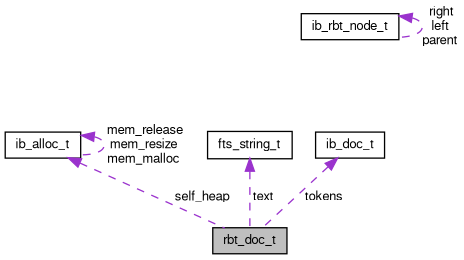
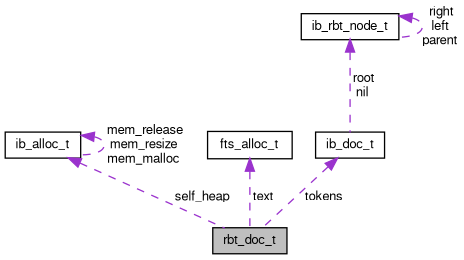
edge "ib_doc_t" -> "ib_rbt_node_t": added, label "root nil"
node "fts_string_t": label "fts_string_t" -> "fts_alloc_t"
